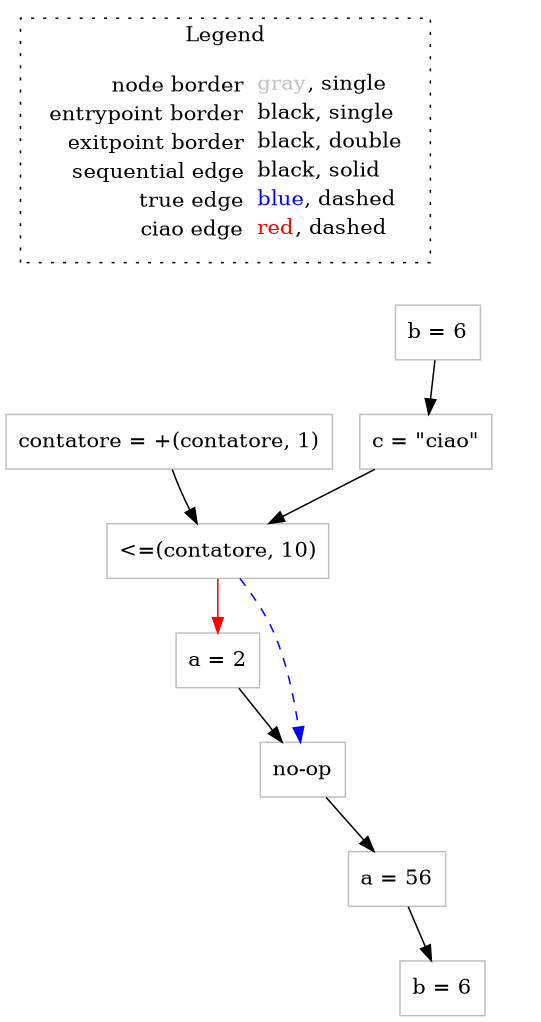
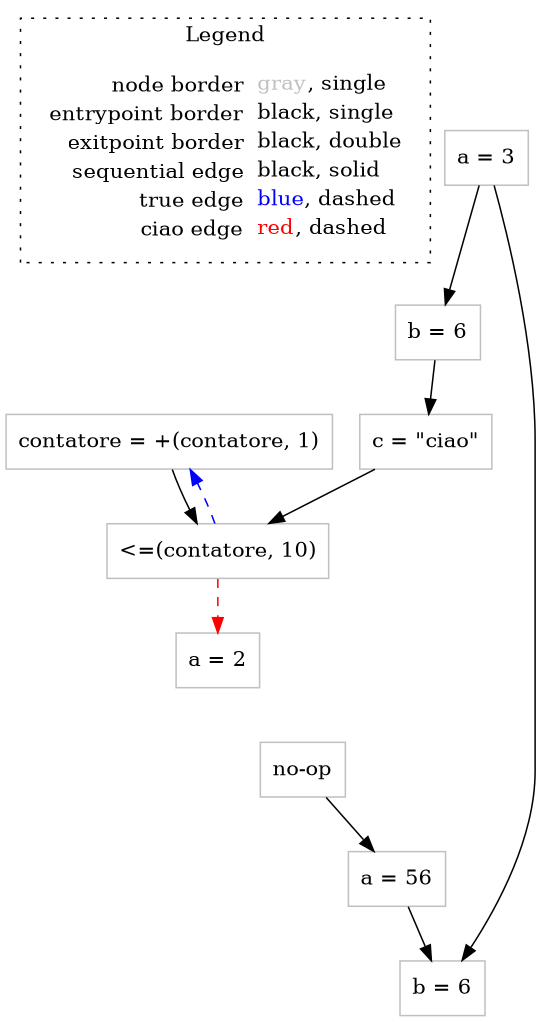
node "a = 3": added
edge "<=(contatore, 10)" -> "a = 2": style solid -> dashed
edge "<=(contatore, 10)" -> "no-op": now "<=(contatore, 10)" -> "contatore = +(contatore, 1)"
edge "a = 2" -> "no-op": removed
